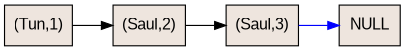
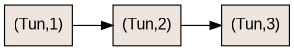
node "(Saul,2)": label "(Saul,2)" -> "(Tun,2)"
node "(Saul,3)": label "(Saul,3)" -> "(Tun,3)"
node "NULL": removed
